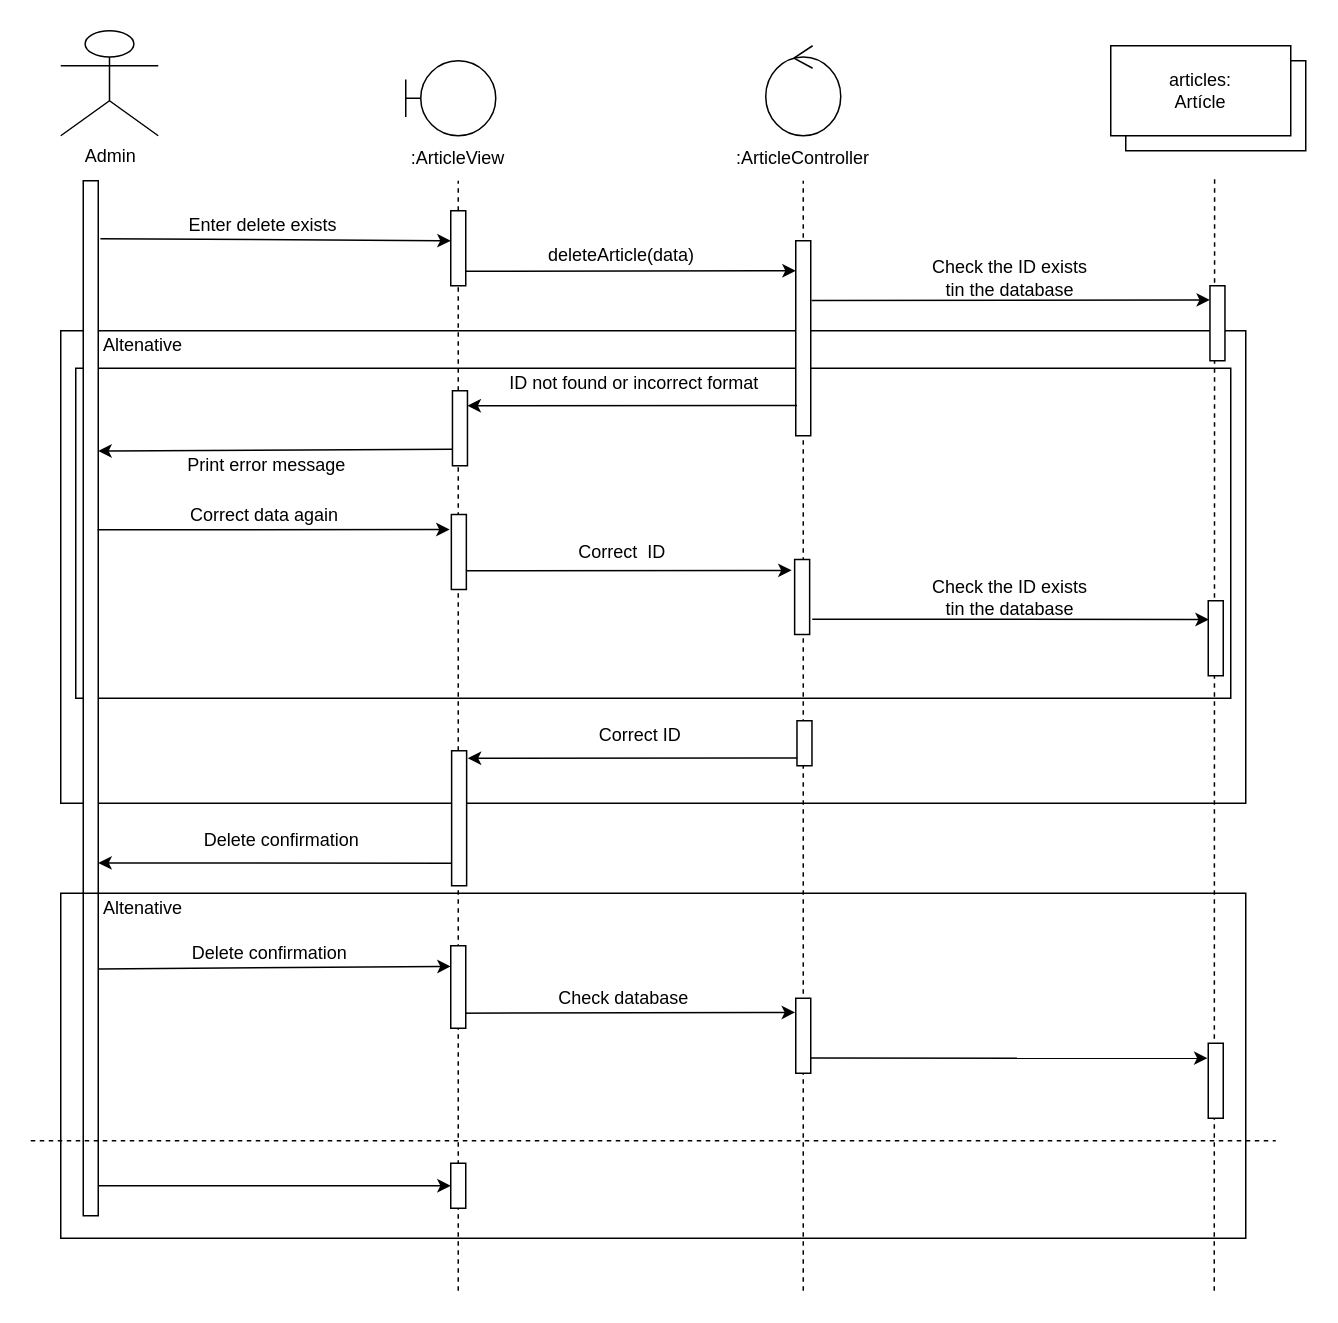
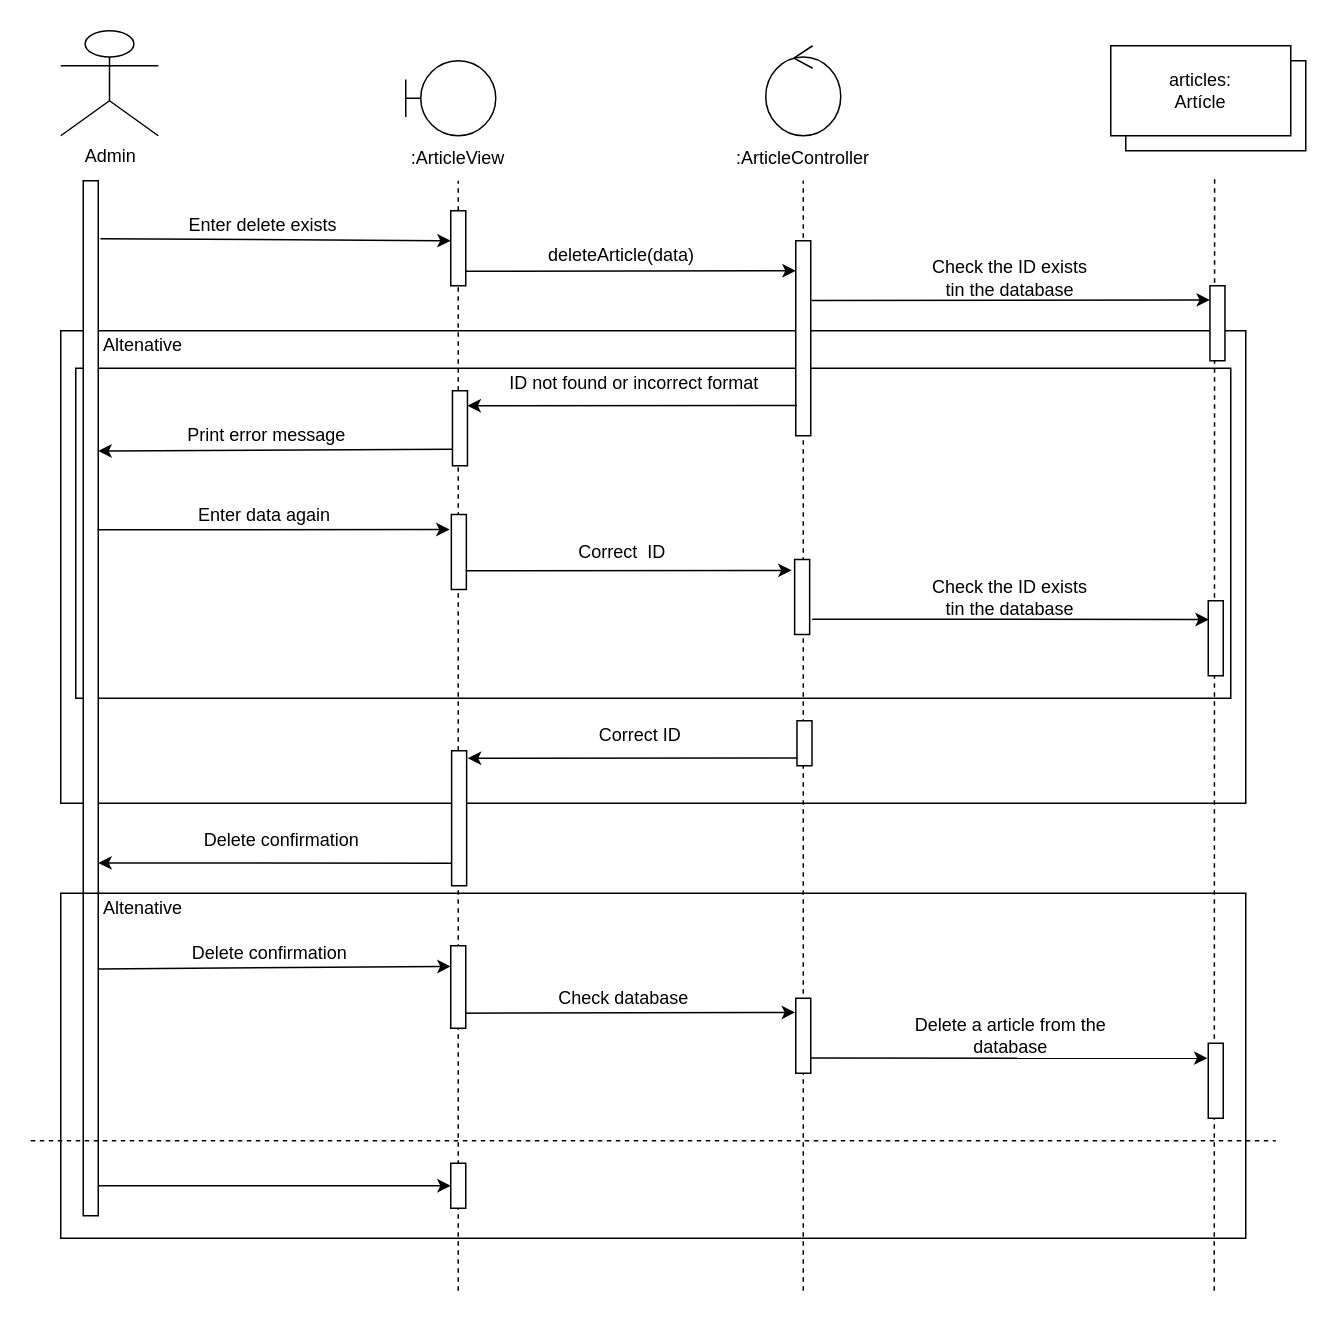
node "Print error message": moved (268, 466) -> (268, 436)
node "Correct data again": label "Correct data again" -> "Enter data again"
node "Delete a article from the database": added
